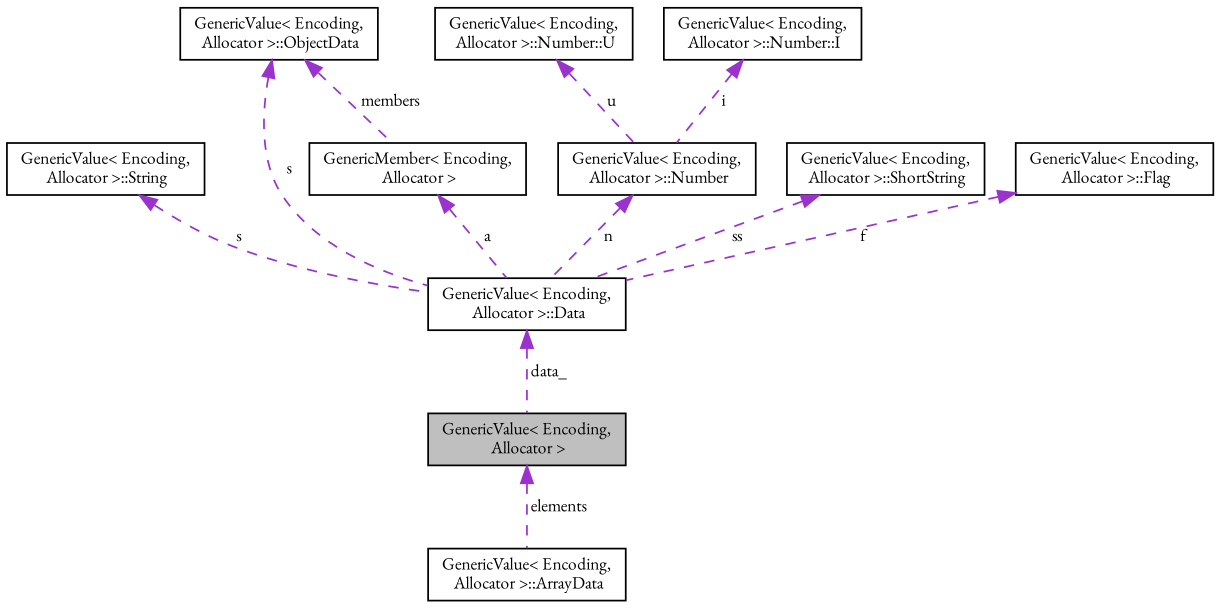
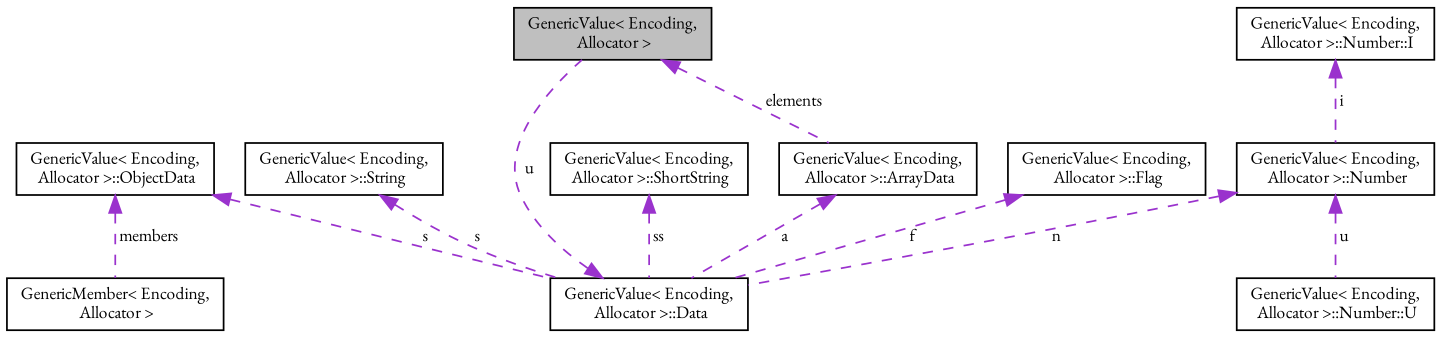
edge "GenericValue< Encoding, Allocator >::Number" -> "GenericValue< Encoding, Allocator >::Number::U": reversed
edge "GenericValue< Encoding, Allocator >::Data" -> "GenericMember< Encoding, Allocator >": now "GenericValue< Encoding, Allocator >::Data" -> "GenericValue< Encoding, Allocator >::ArrayData"
edge "GenericValue< Encoding, Allocator >" -> "GenericValue< Encoding, Allocator >::Data": label " data_" -> " u"
